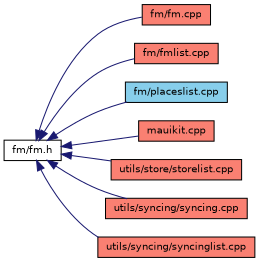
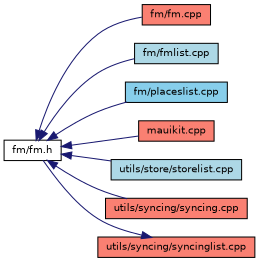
node "fm/fmlist.cpp": fillcolor salmon -> lightblue
node "utils/store/storelist.cpp": fillcolor salmon -> lightblue
edge "utils/syncing/syncinglist.cpp" -> "fm/fm.h": reversed
